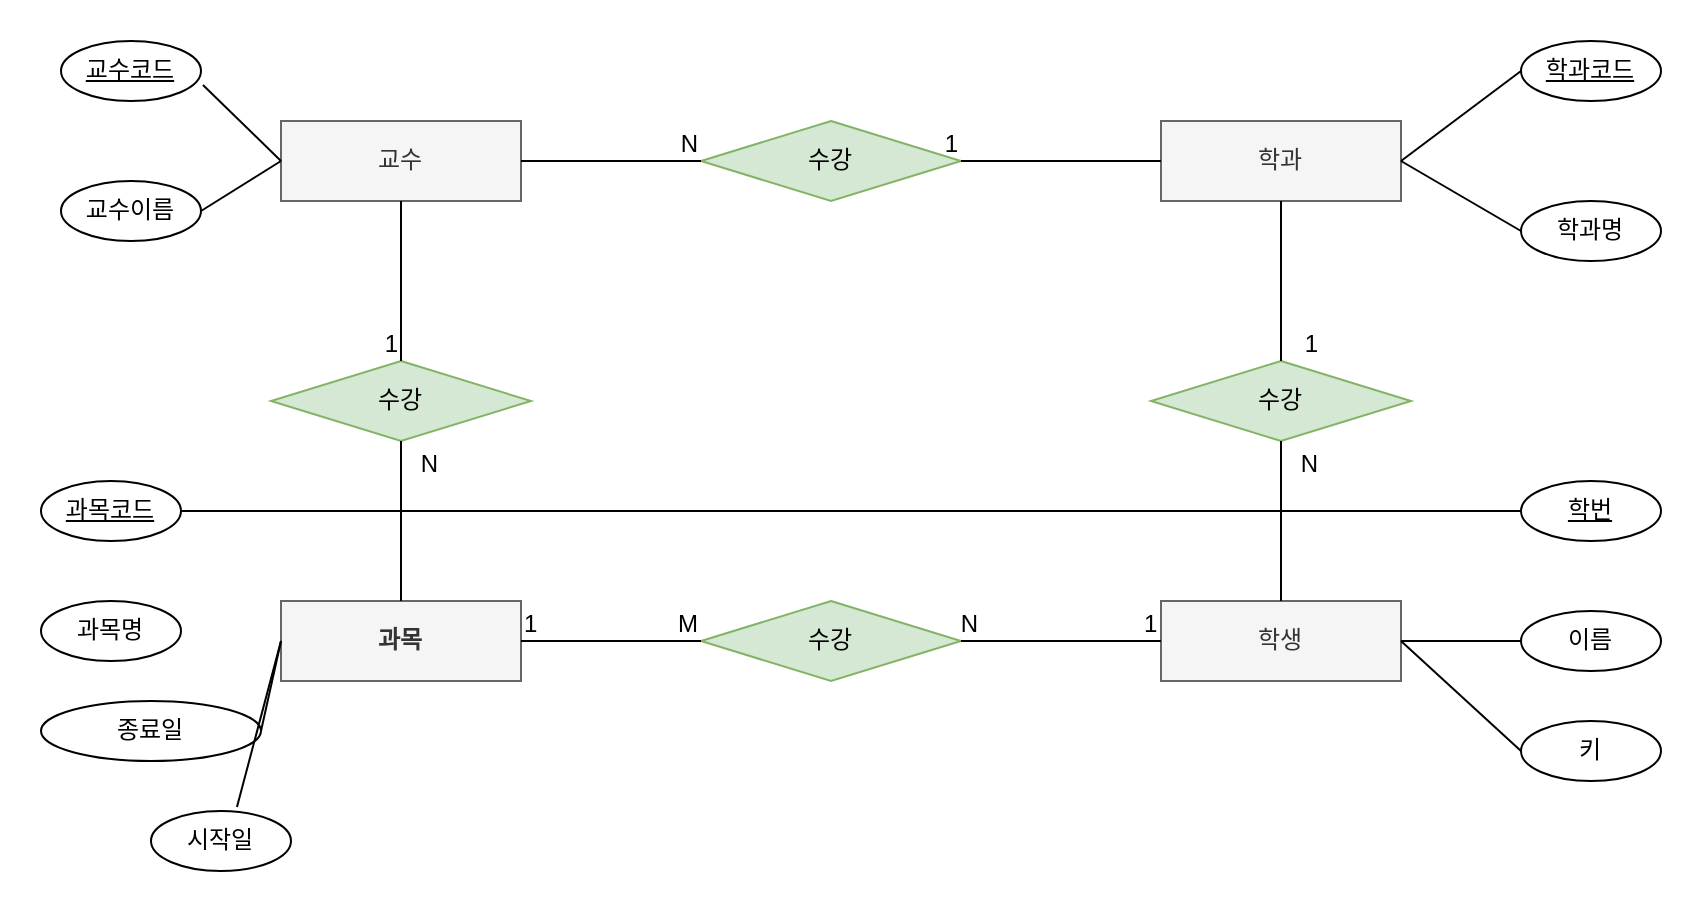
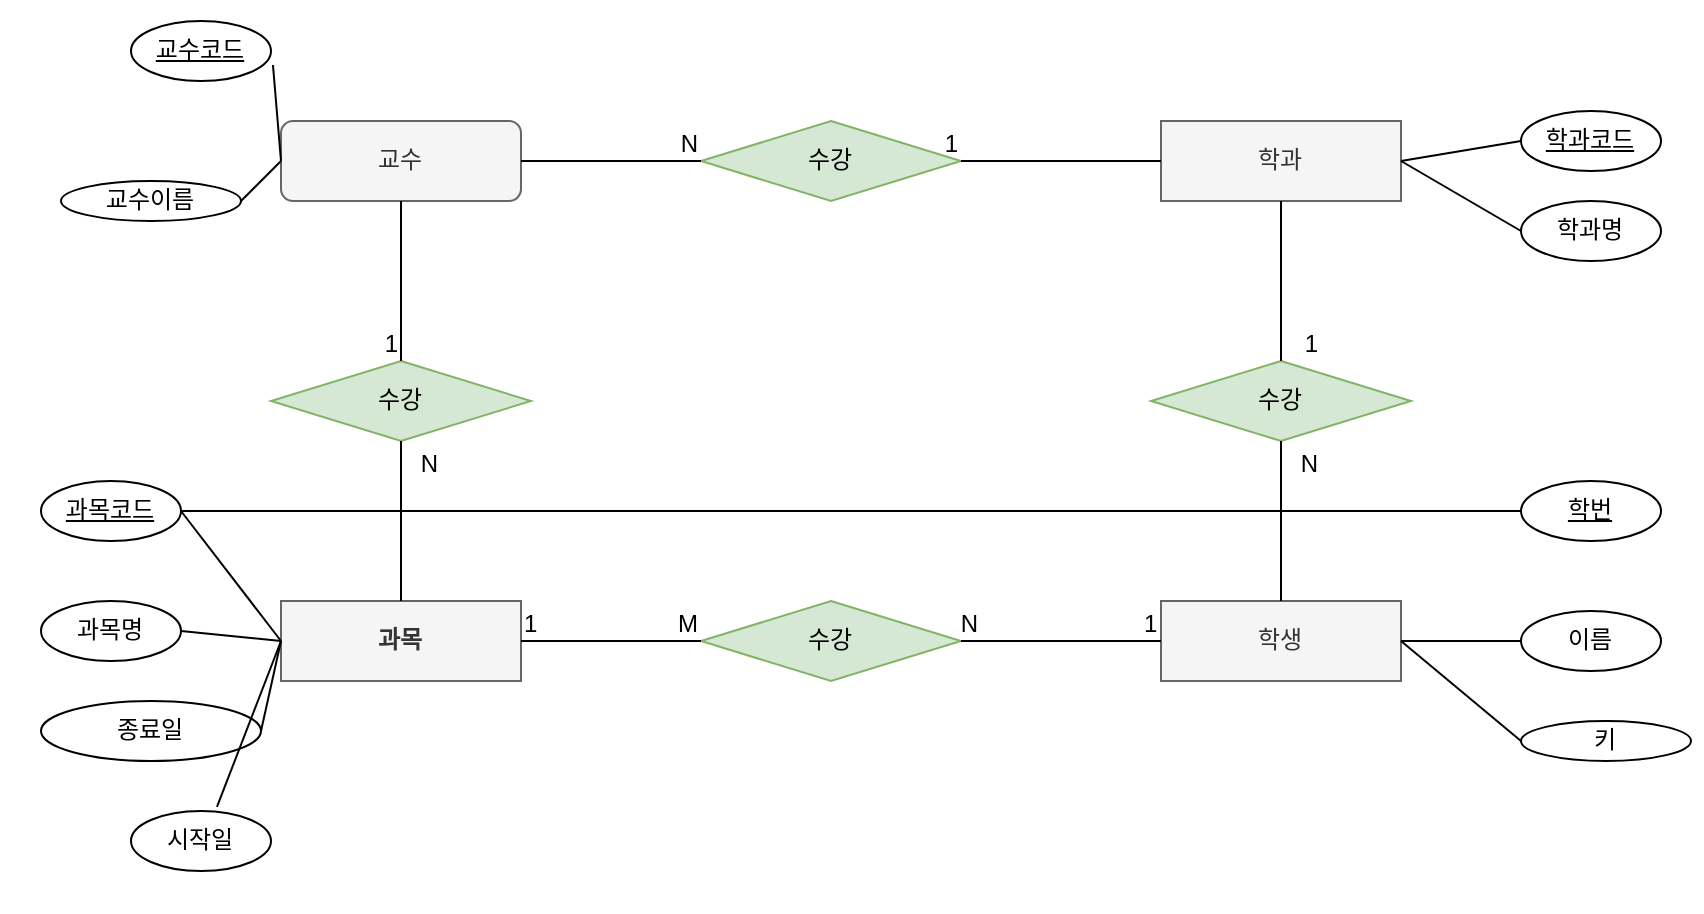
node "교수코드": moved (131, 71) -> (201, 51)
node "학과코드": moved (1591, 71) -> (1591, 141)
node "교수": shape rectangle -> rounded rectangle
node "교수이름": size 140x60 -> 180x40
edge "과목코드" -- "과목": added
edge "과목명" -- "과목": added
node "키": size 140x60 -> 170x40
node "시작일": moved (221, 841) -> (201, 841)
